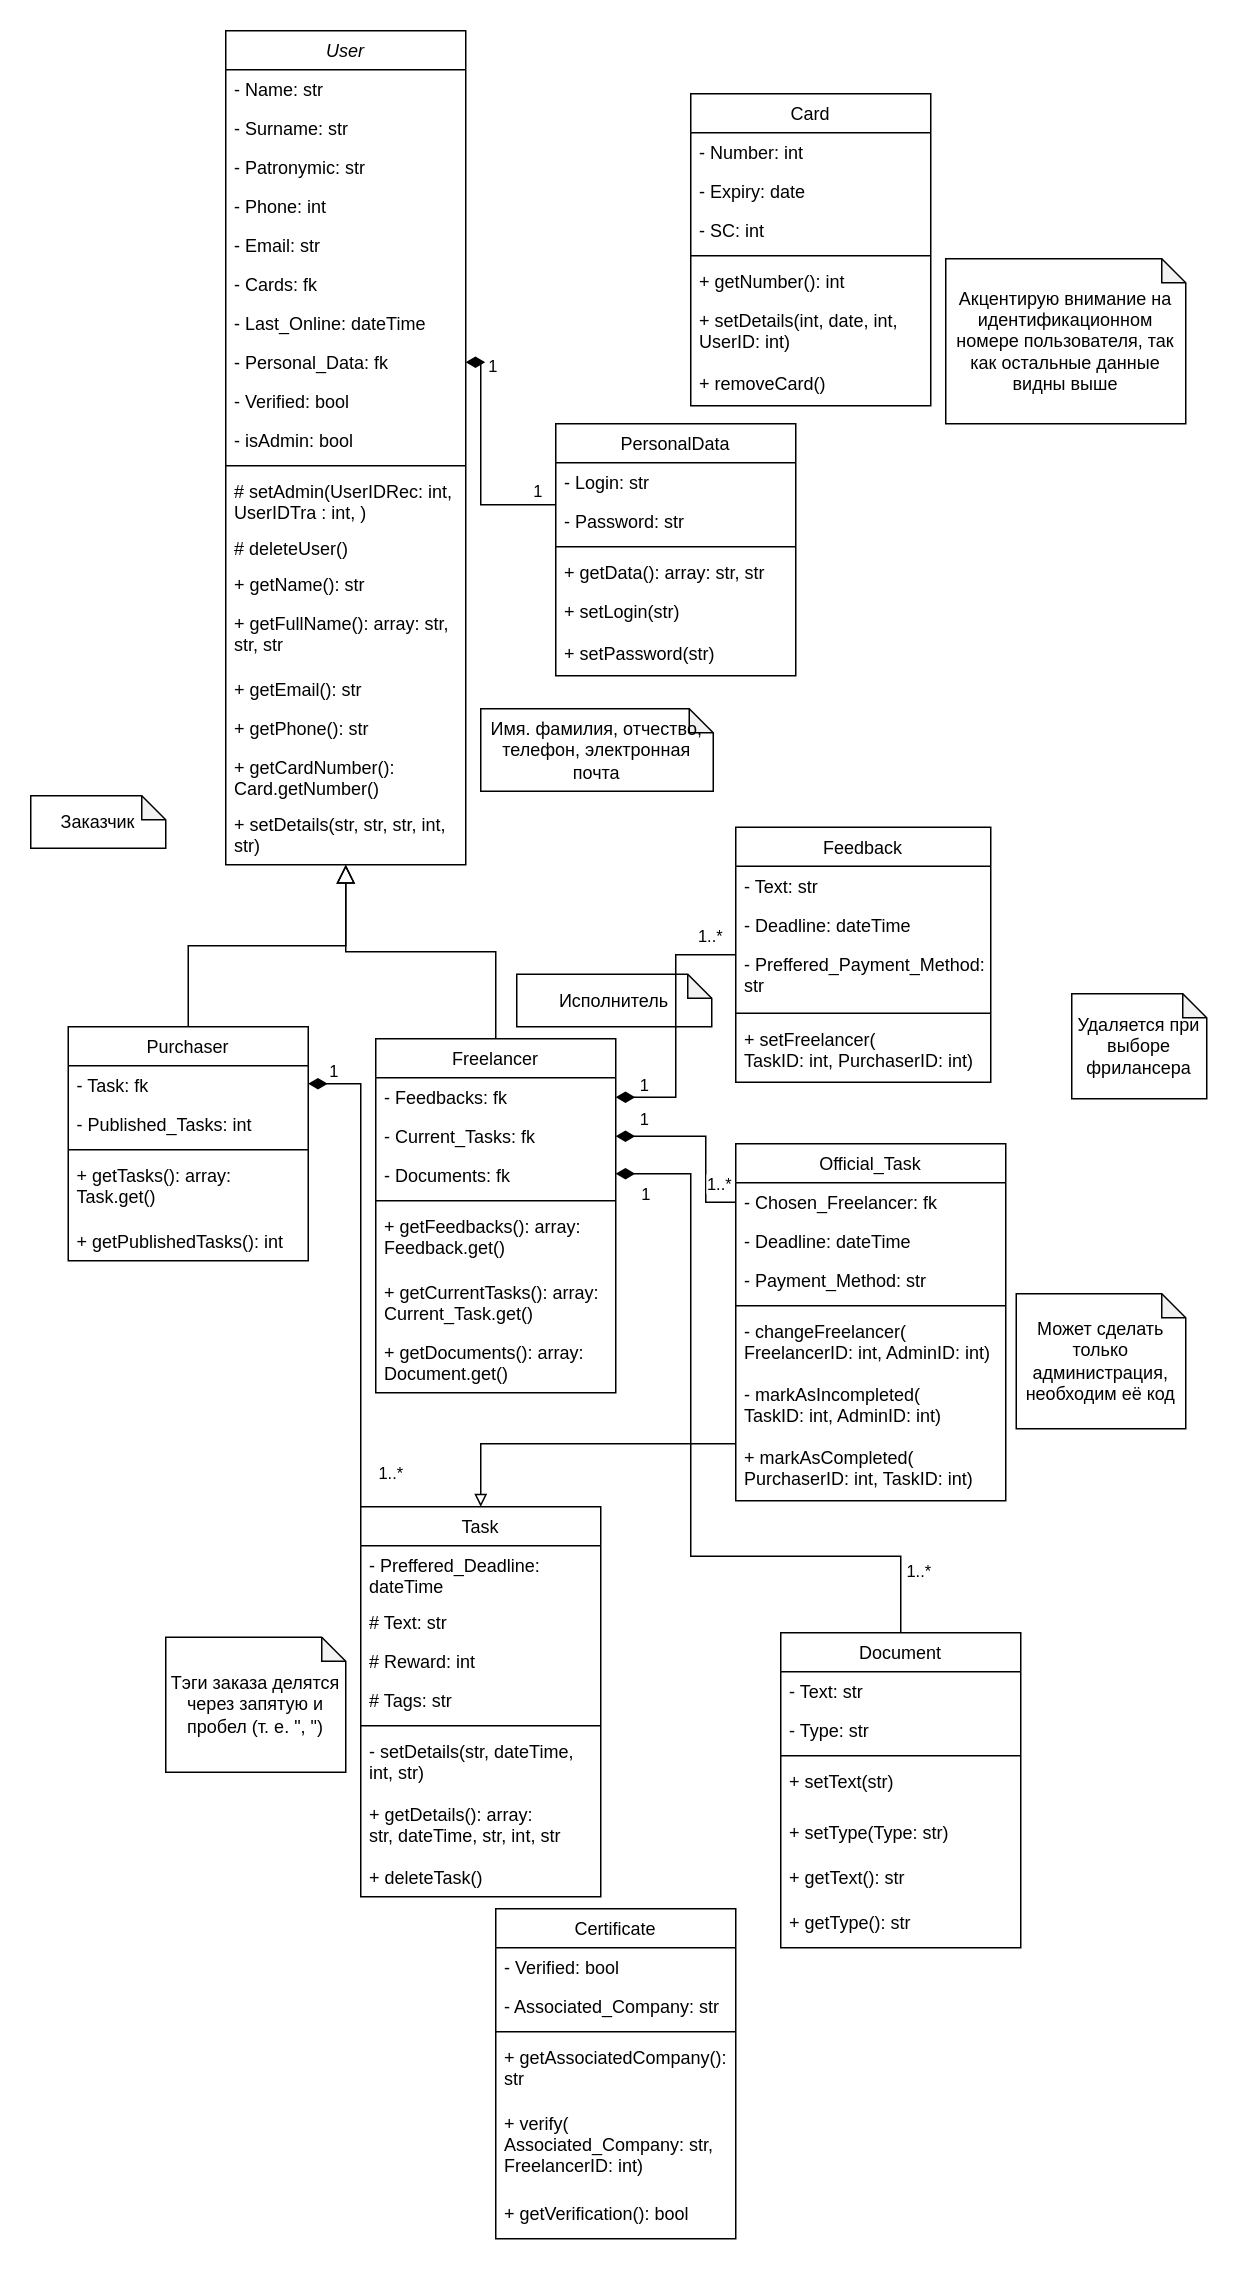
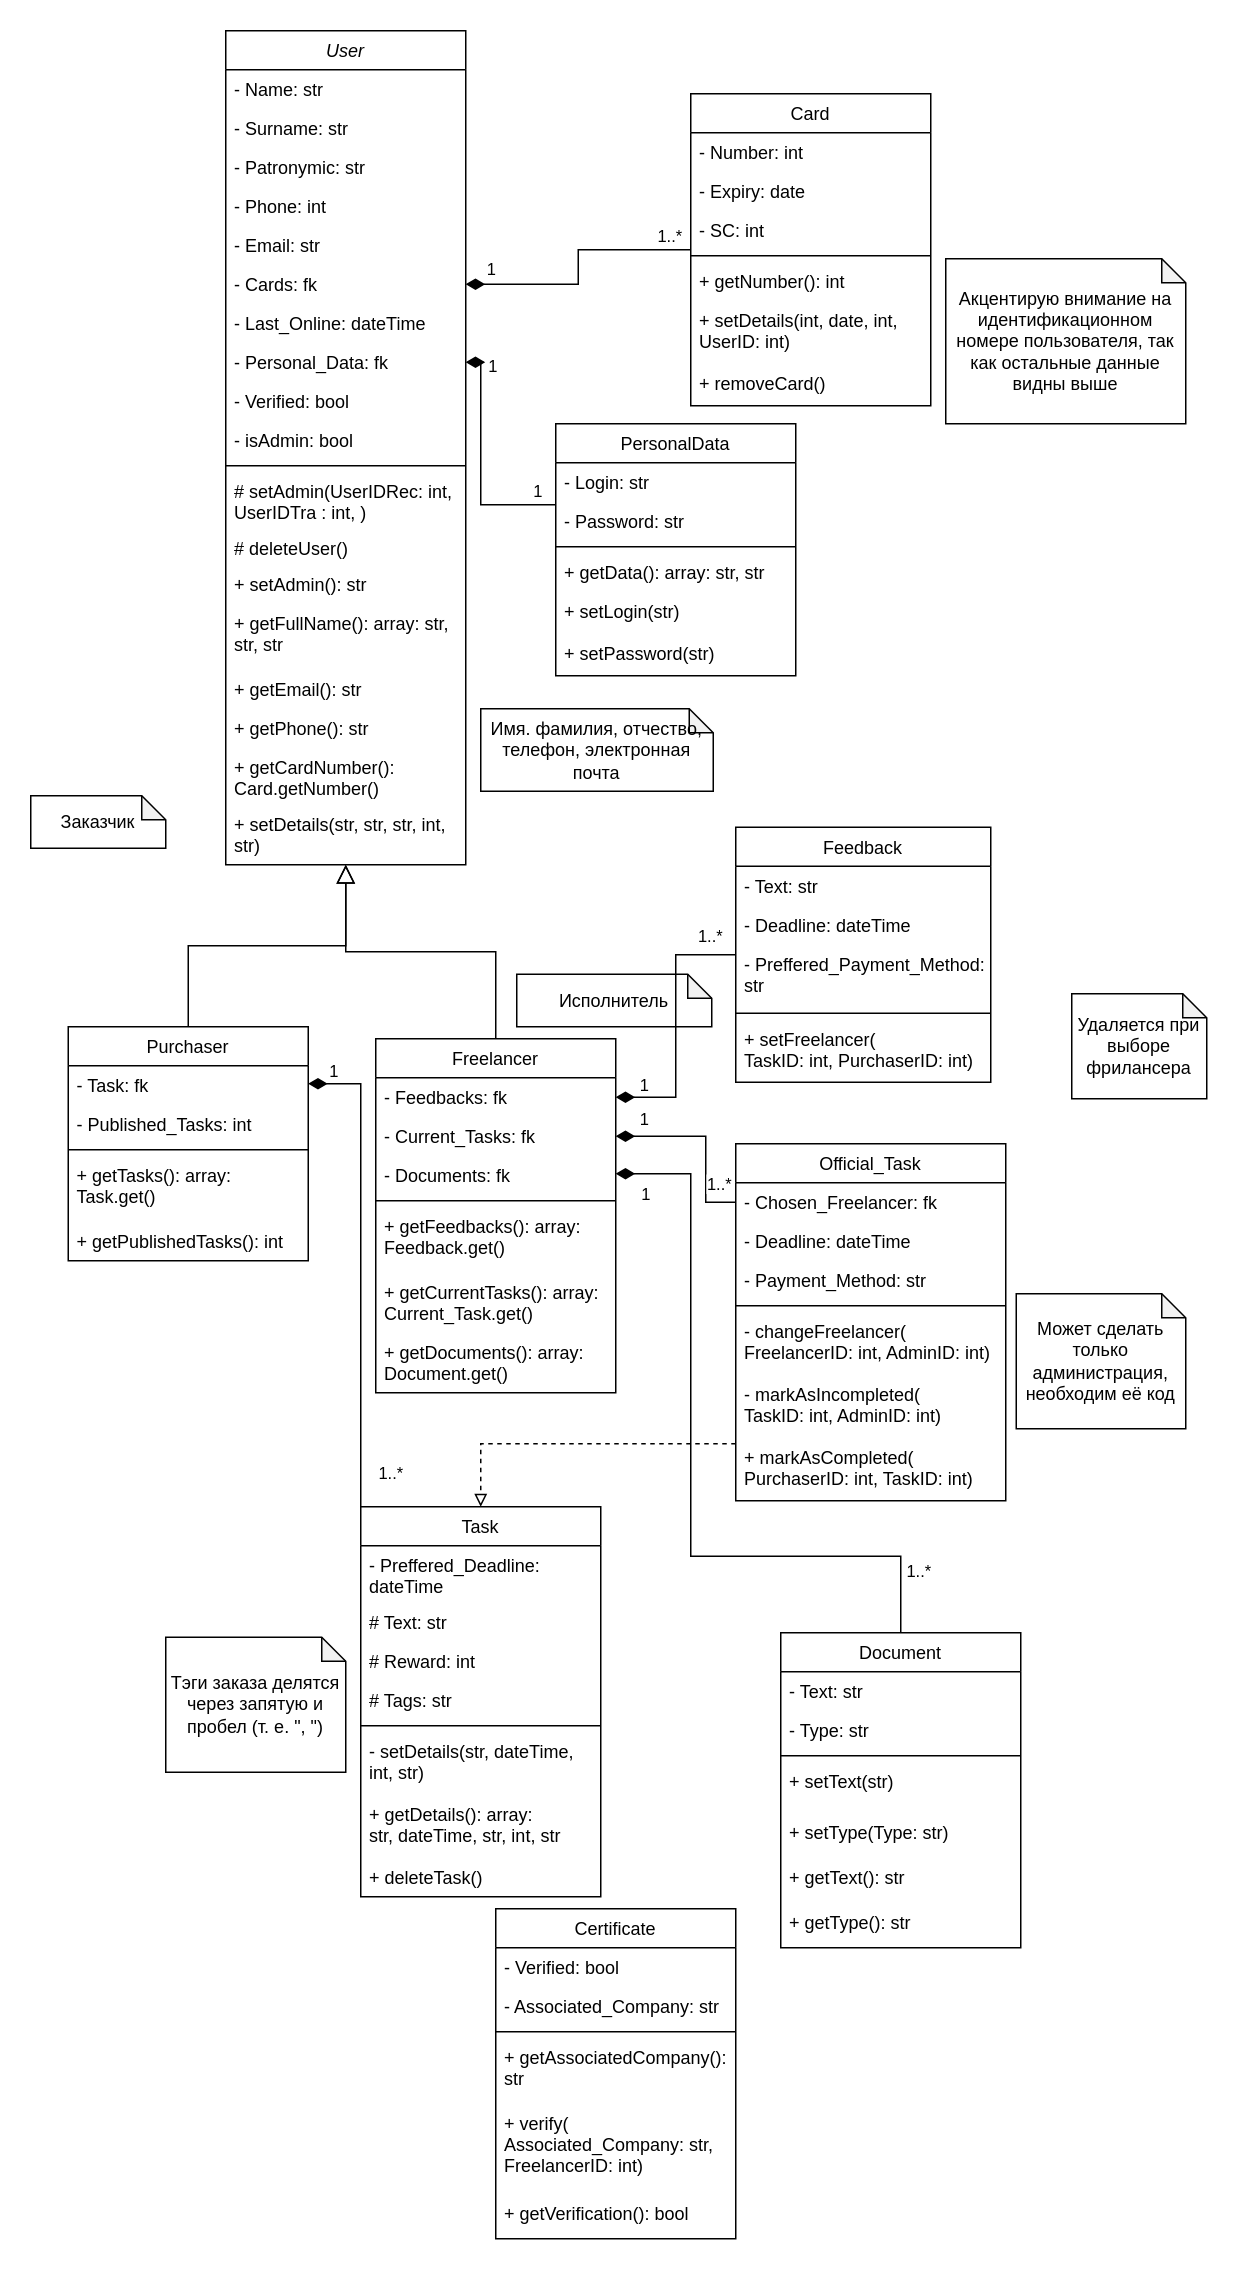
edge "Card" -> "- Cards: fk": added, labels "1..*", "1"
node "+ getName(): str": label "+ getName(): str" -> "+ setAdmin(): str"
edge "Official_Task" -> "Task": style solid -> dashed
